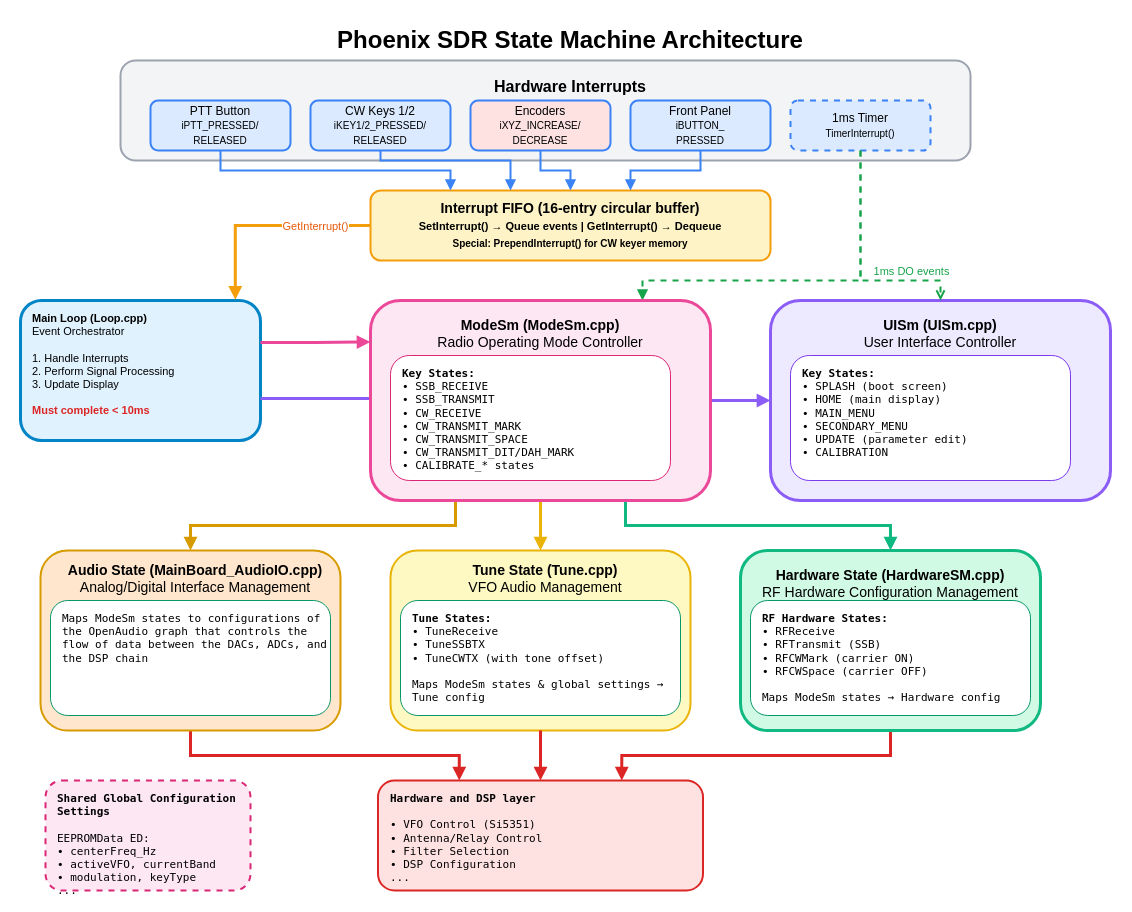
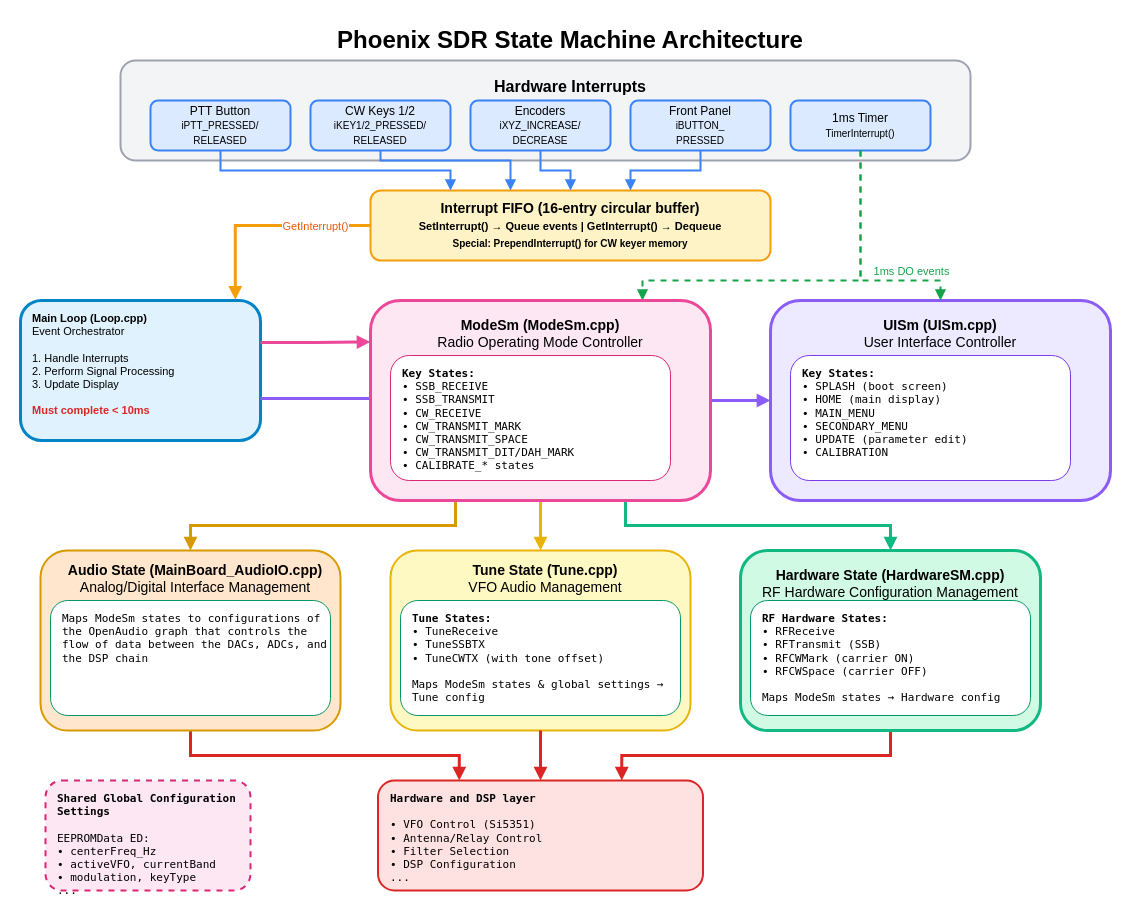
node "Encoders iXYZ_INCREASE/ DECREASE": fillcolor #fee2e2 -> #dbeafe
node "1ms Timer TimerInterrupt()": style dashed -> solid
edge "1ms Timer TimerInterrupt()" -> "UISm (UISm.cpp) User Interface Controller": arrowhead open -> block
